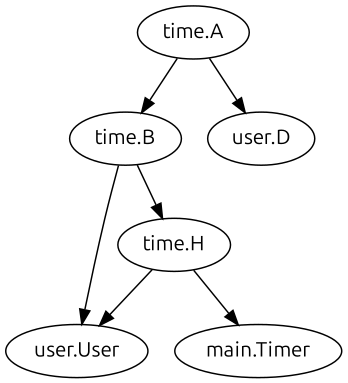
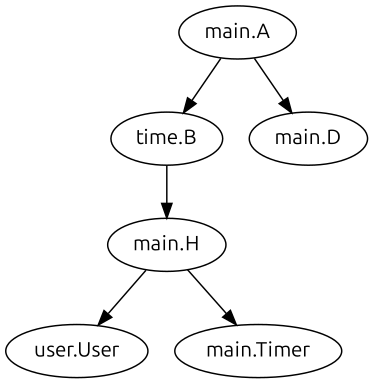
node "time.A": label "time.A" -> "main.A"
node "user.D": label "user.D" -> "main.D"
edge "time.B" -> "user.User": removed
node "time.H": label "time.H" -> "main.H"
